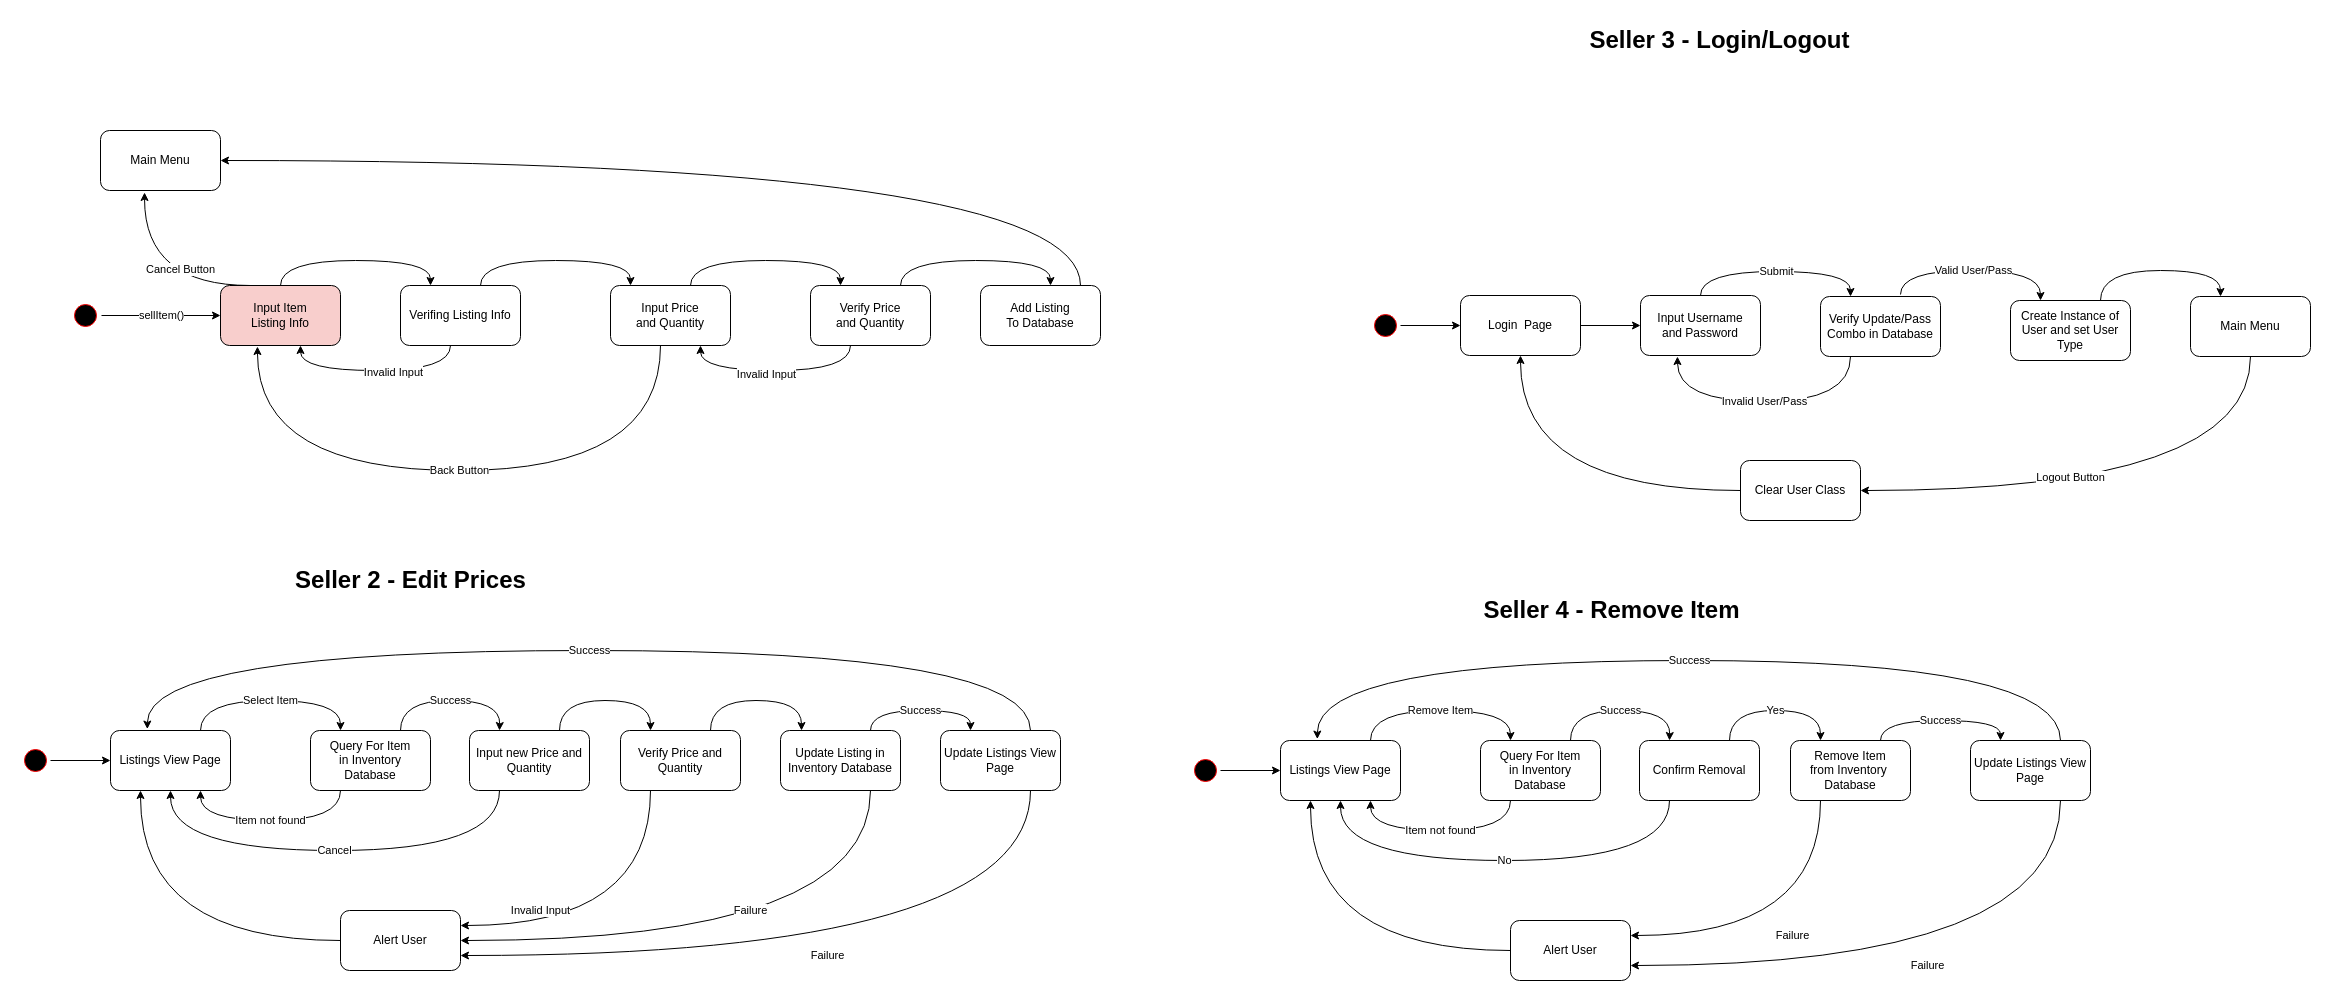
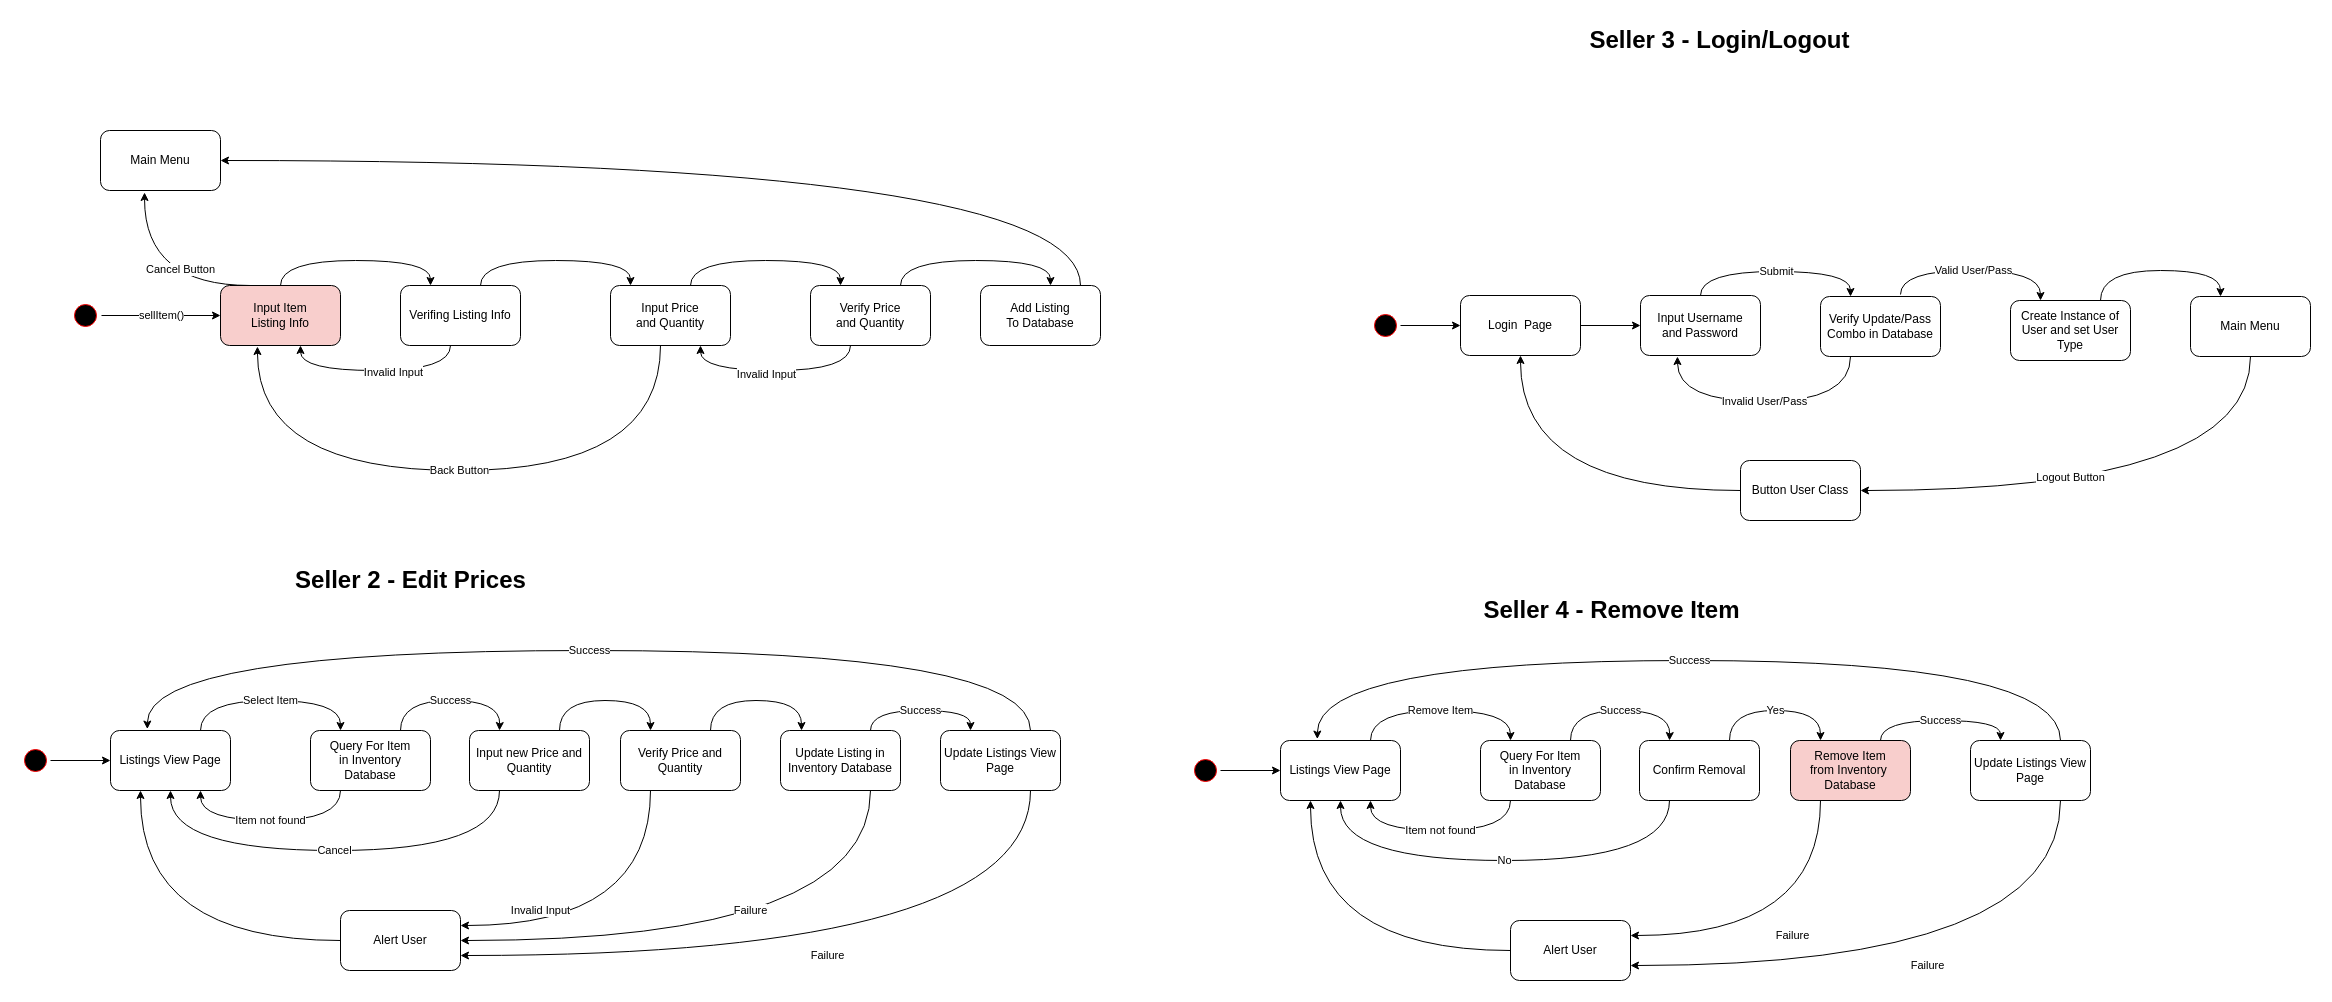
node "Clear User Class": label "Clear User Class" -> "Button User Class"
node "Remove Item from Inventory Database": fillcolor #ffffff -> #f8cecc
